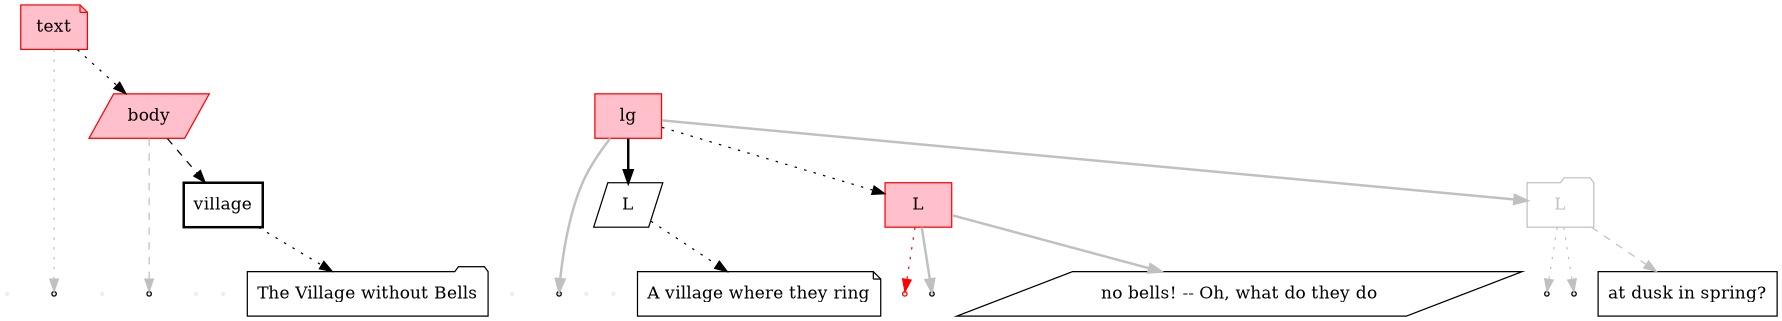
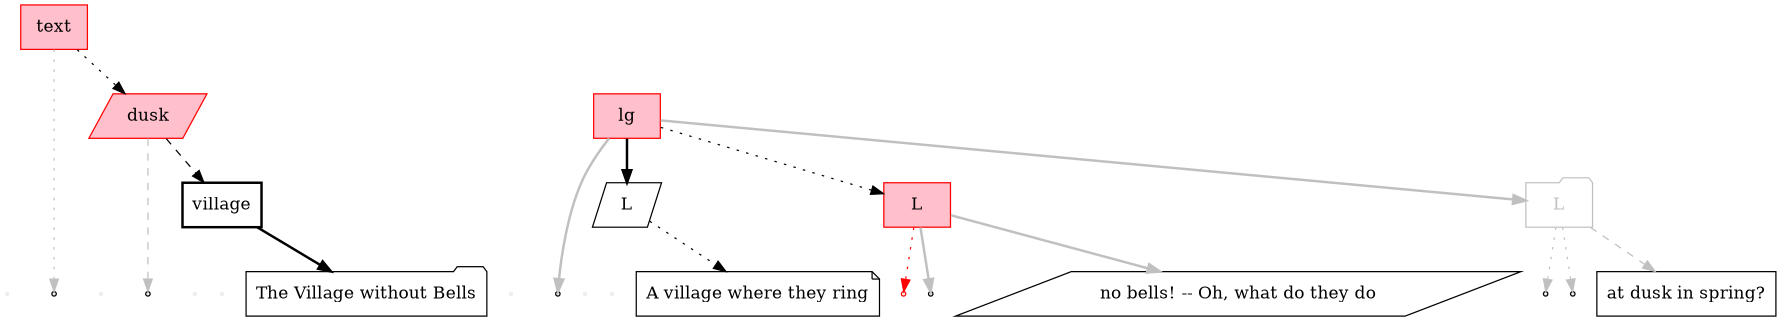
node "text": shape note -> box
node "body": label "body" -> "dusk"
edge "village" -> "The Village without Bells": style dotted -> bold
